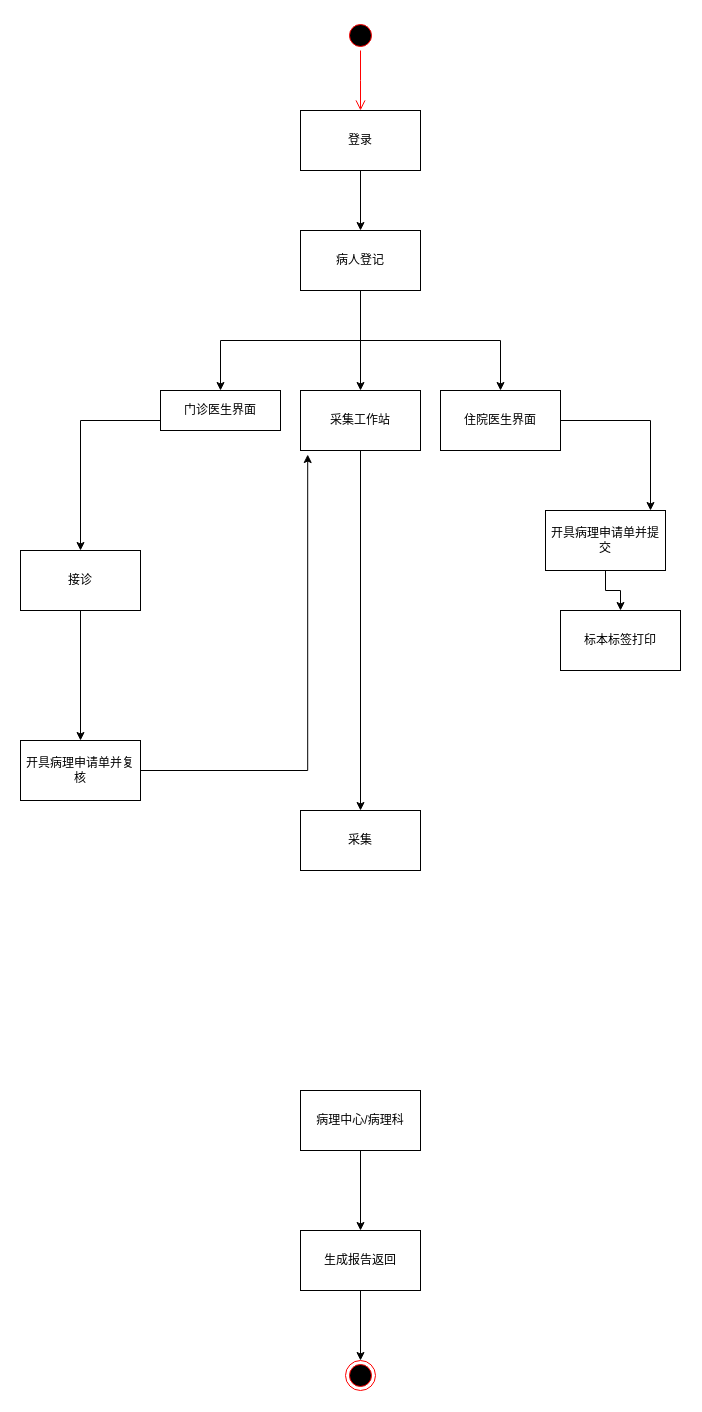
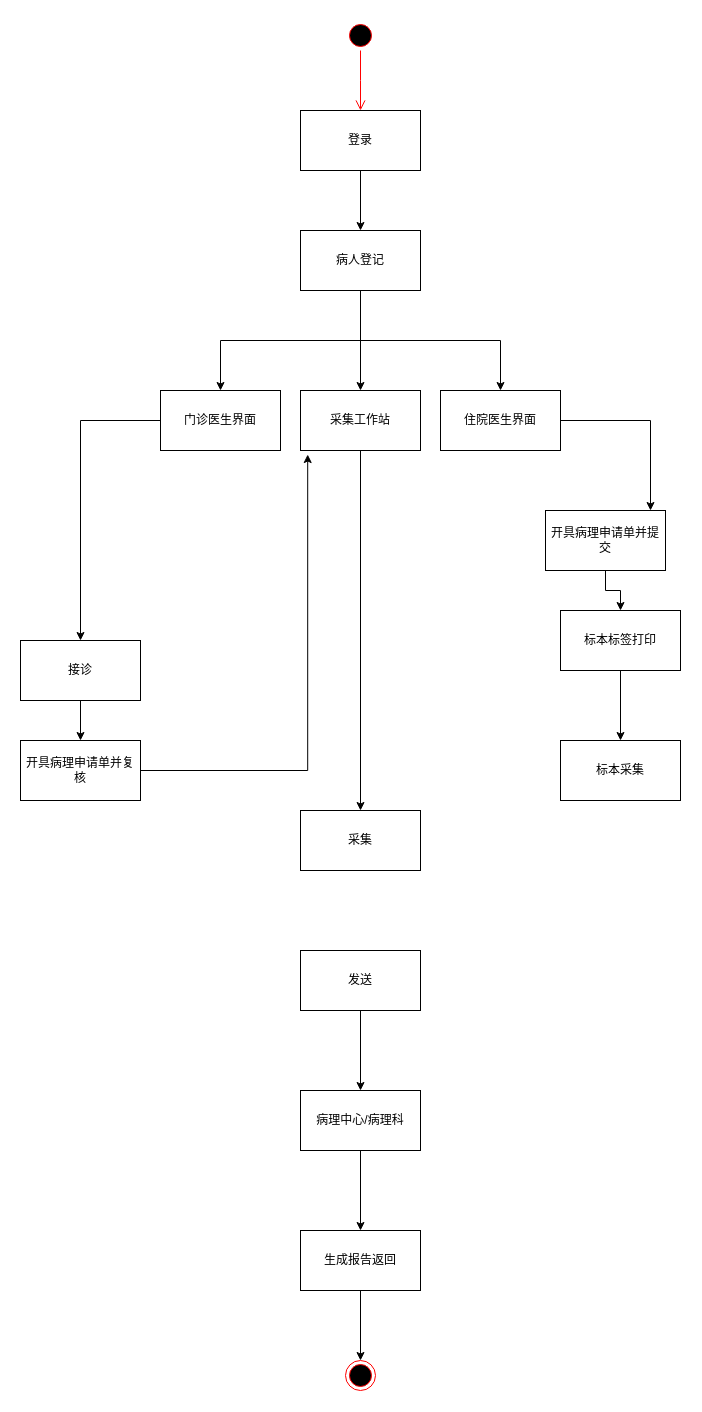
node "门诊医生界面": size 120x40 -> 120x60
node "接诊": moved (81, 581) -> (81, 671)
edge "标本标签打印" -> "标本采集": added
node "标本采集": added
node "发送": added
edge "发送" -> "病理中心/病理科": added
